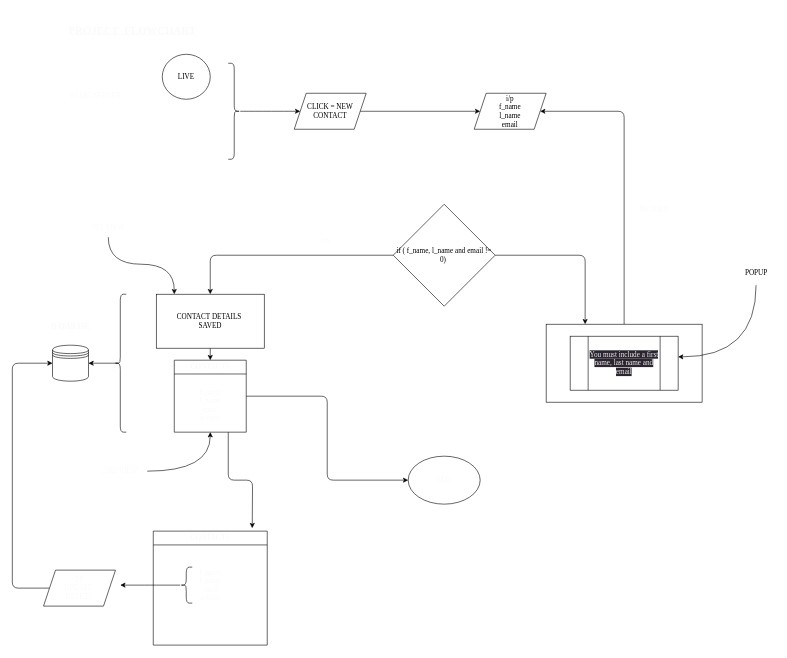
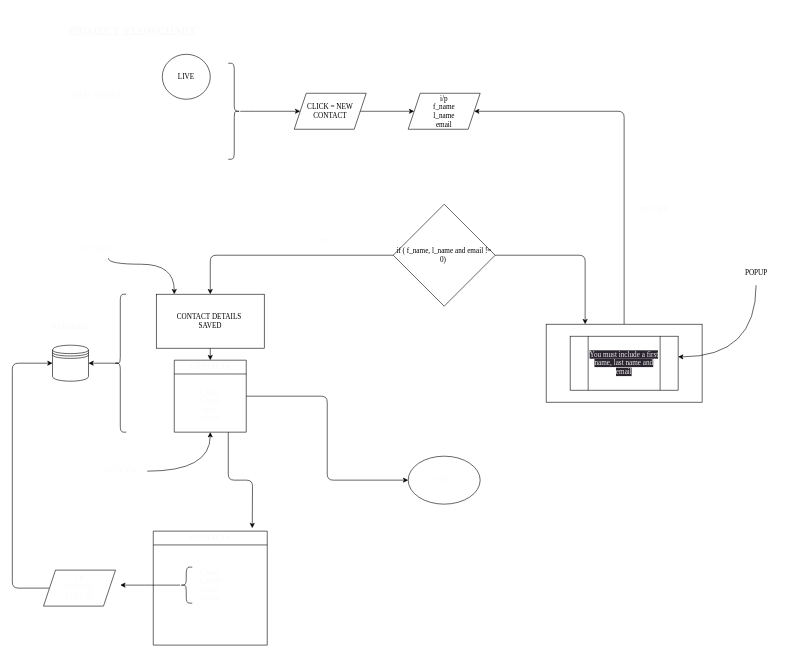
node "i/p f_name l_name email": moved (510, 111) -> (444, 111)
node "1ST VIEW": moved (108, 228) -> (96, 249)
